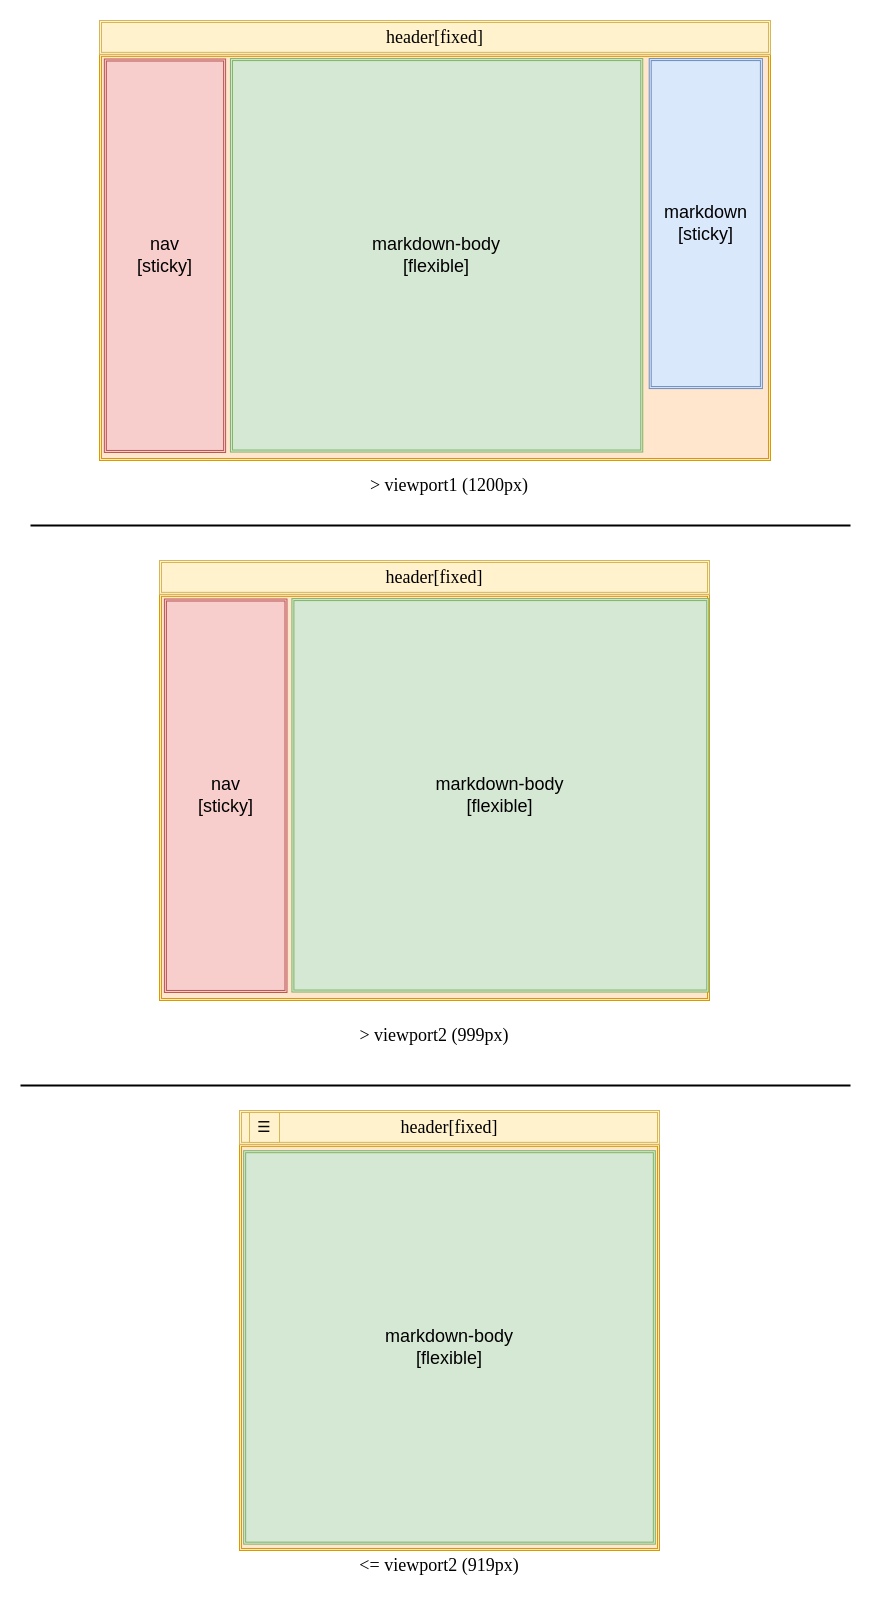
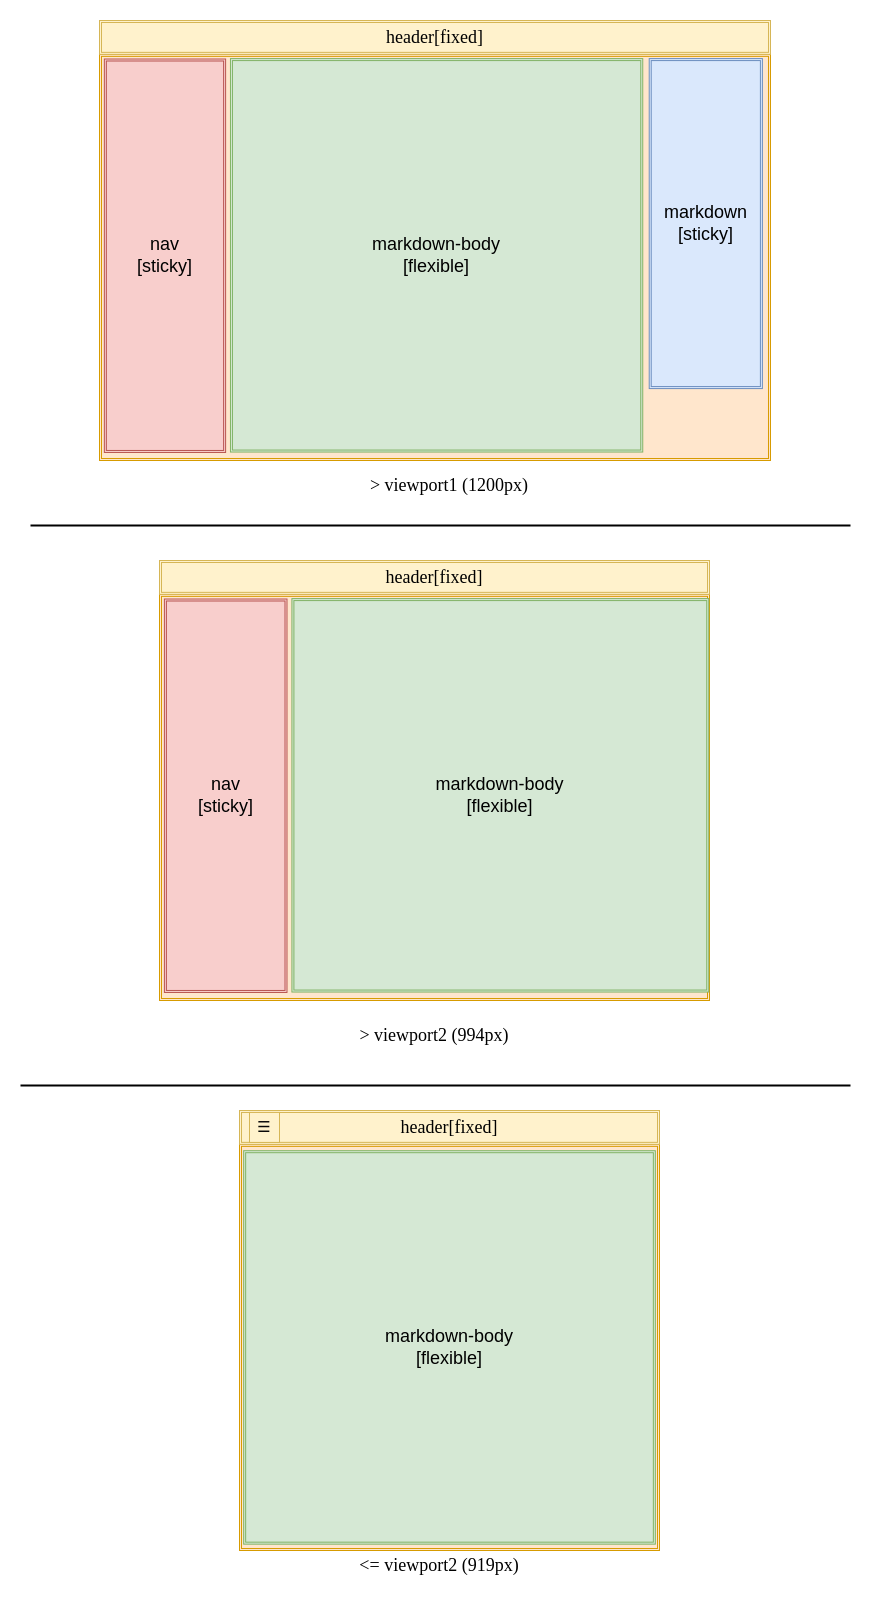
node "> viewport2 (999px)": label "> viewport2 (999px)" -> "> viewport2 (994px)"
